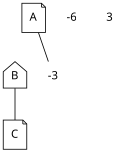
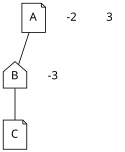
node "-6": label "-6" -> "-2"
edge "A" -- "-3": now "A" -- "B"
